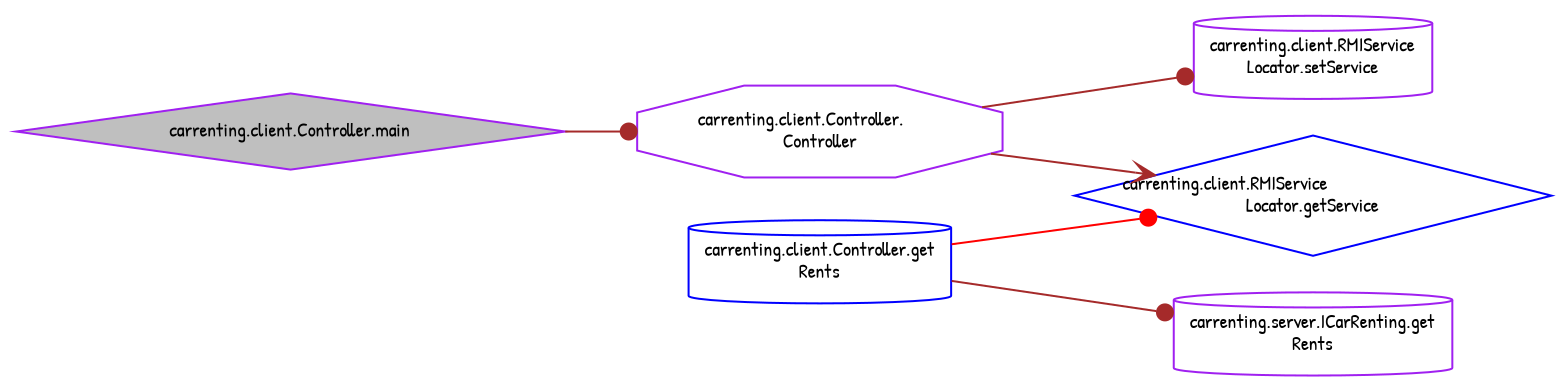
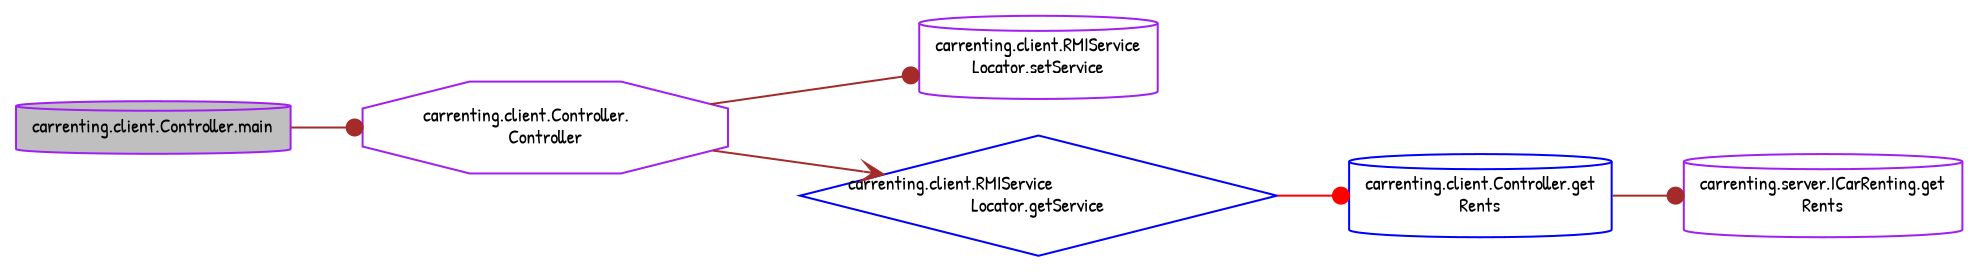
node "carrenting.client.Controller.main": shape diamond -> cylinder
edge "carrenting.client.Controller.get Rents" -> "carrenting.client.RMIService Locator.getService": reversed
